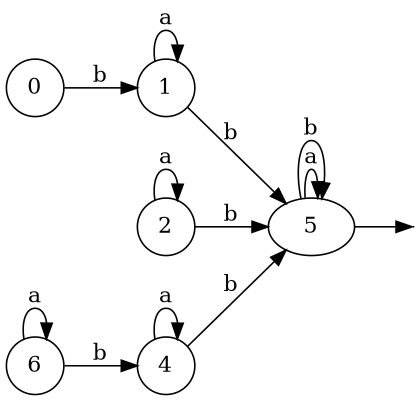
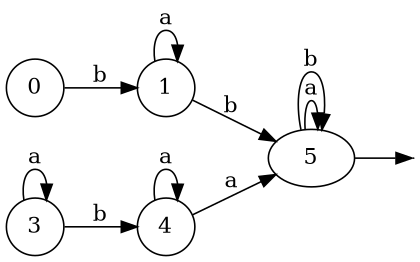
node "2": removed
edge "4" -> "5": label "b" -> "a"
node "6": label "6" -> "3"
